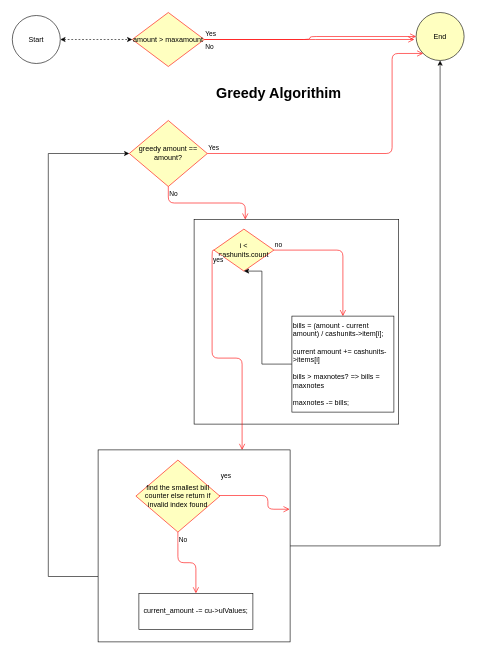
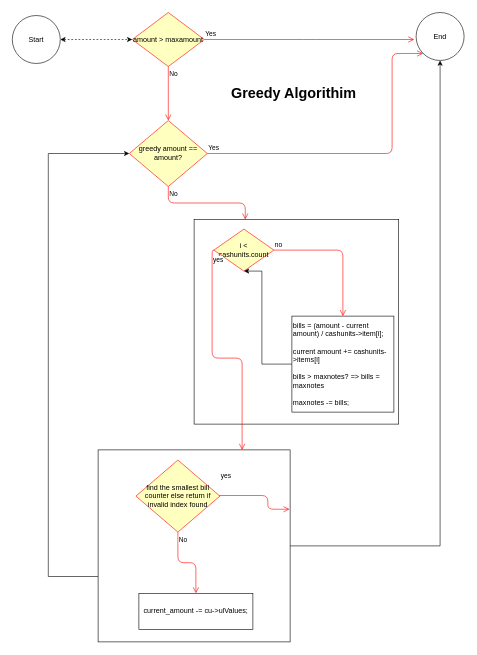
edge "amount > maxamount" -> "End": now "amount > maxamount" -> "greedy amount == amount?"
node "End": fillcolor #ffffc0 -> #ffffff
node "Greedy Algorithim": moved (285, 93) -> (300, 93)
